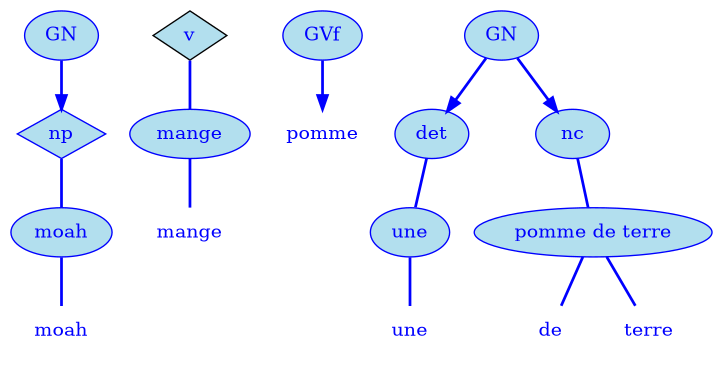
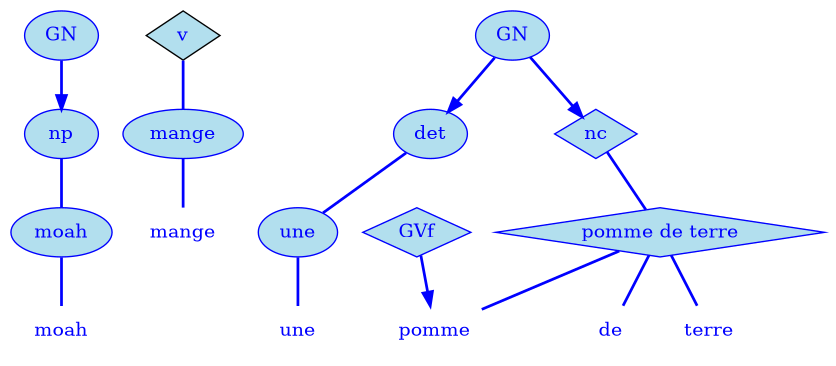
node "GVf": shape ellipse -> diamond
node "np": shape diamond -> ellipse
node "nc": shape ellipse -> diamond
node "pomme de terre": shape ellipse -> diamond
edge "pomme de terre" -- "pomme": added
